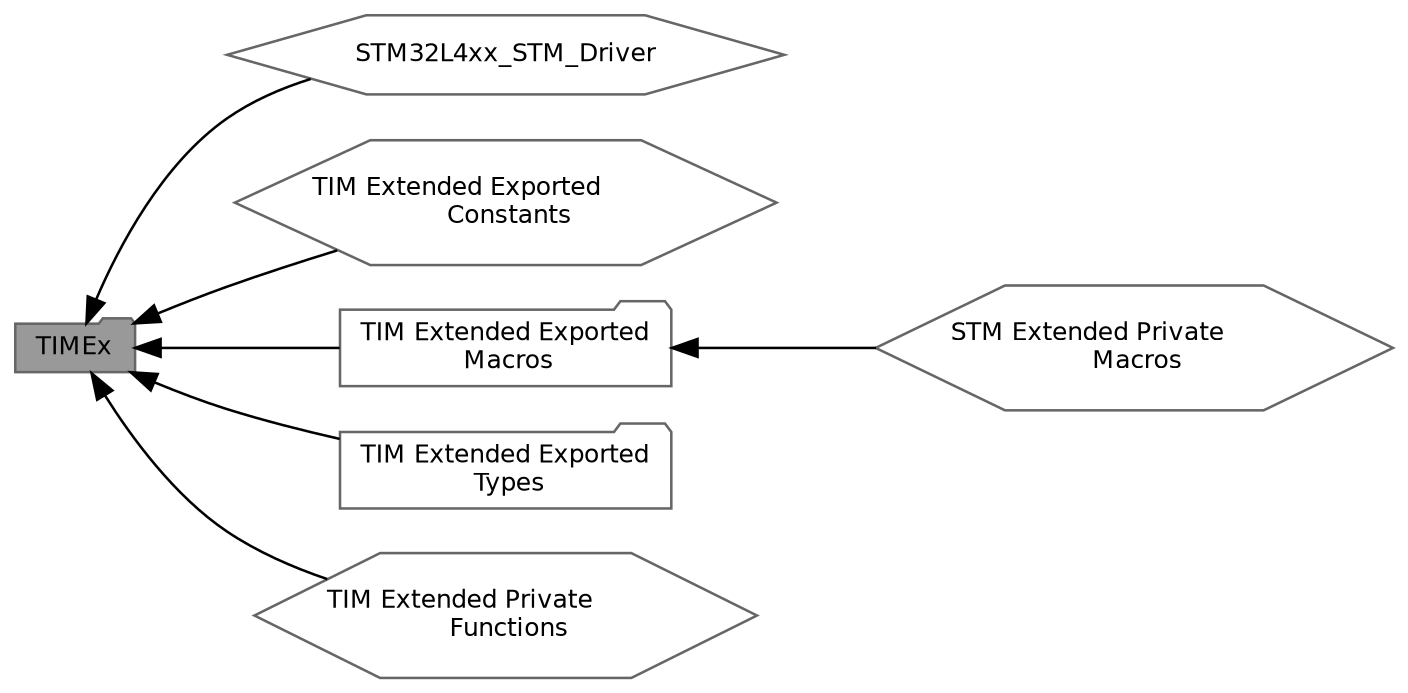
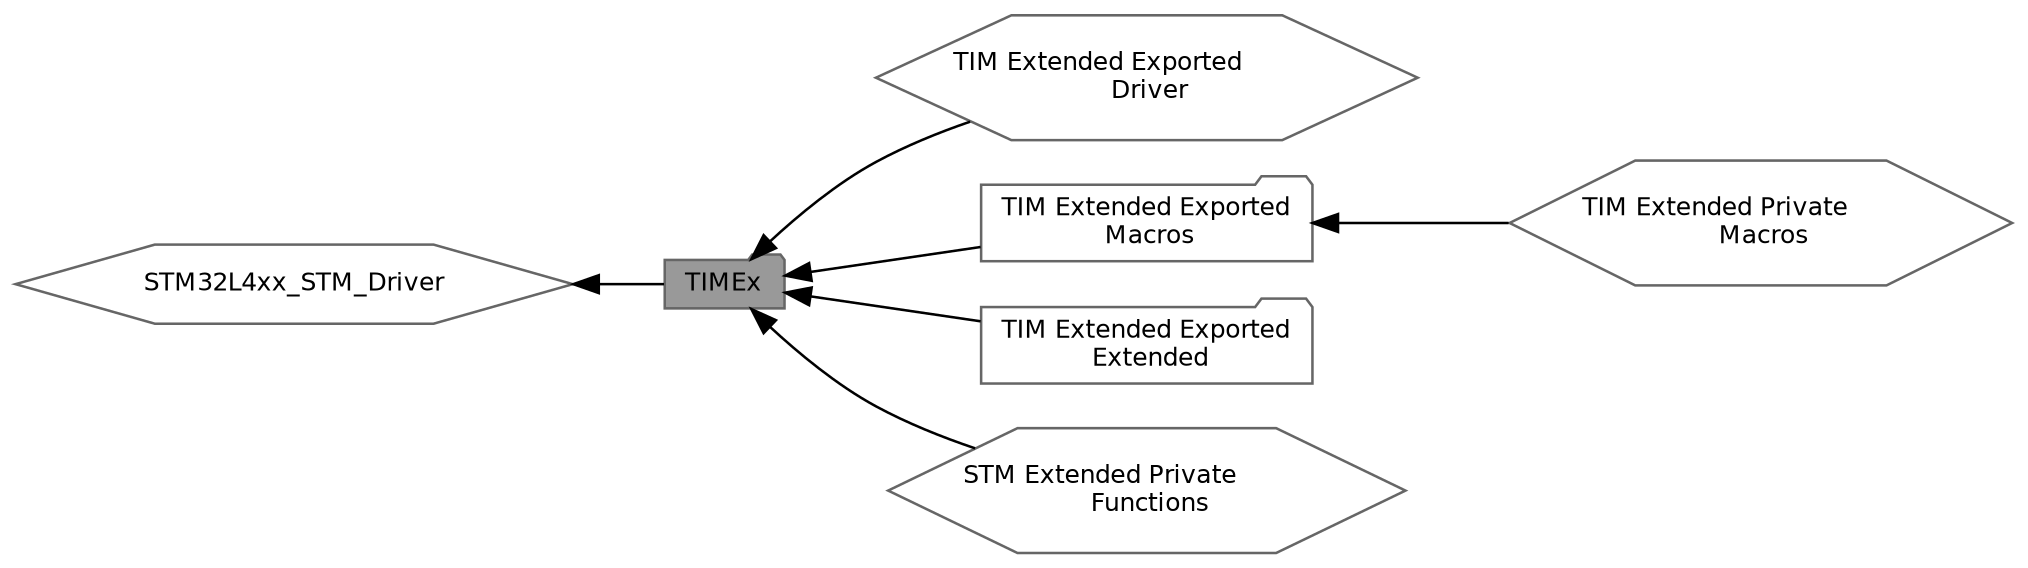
edge "STM32L4xx_STM_Driver" -> "TIMEx": reversed
node "TIM Extended Exported Constants": label "TIM Extended Exported Constants" -> "TIM Extended Exported Driver"
node "STM Extended Private Macros": label "STM Extended Private Macros" -> "TIM Extended Private Macros"
node "TIM Extended Exported Types": label "TIM Extended Exported Types" -> "TIM Extended Exported Extended"
node "TIM Extended Private Functions": label "TIM Extended Private Functions" -> "STM Extended Private Functions"
